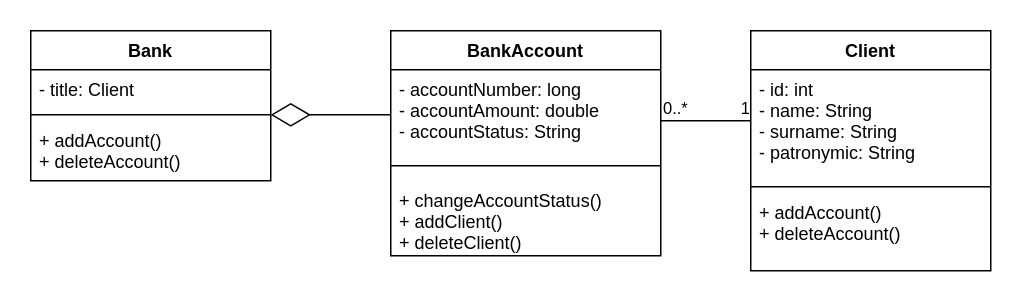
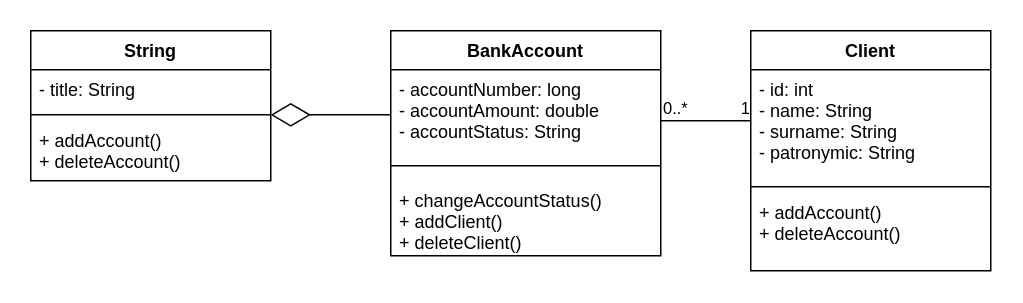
node "Bank": label "Bank" -> "String"
node "- title: Client": label "- title: Client" -> "- title: String"
